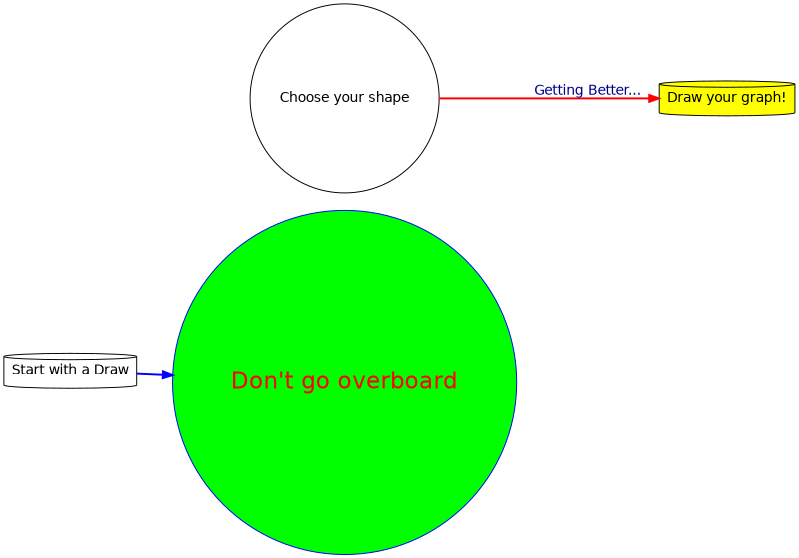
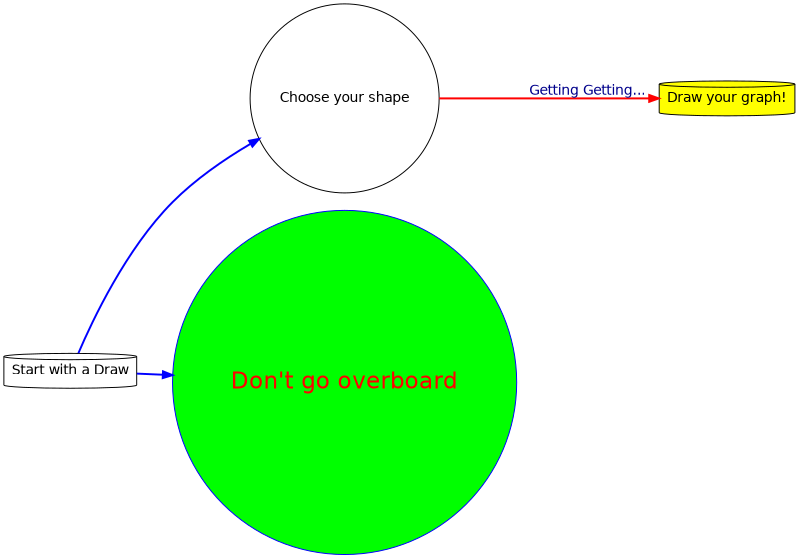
edge "Choose your shape" -> "Draw your graph!": label "Getting Better..." -> "Getting Getting..."
edge "Start with a Draw" -> "Choose your shape": added
